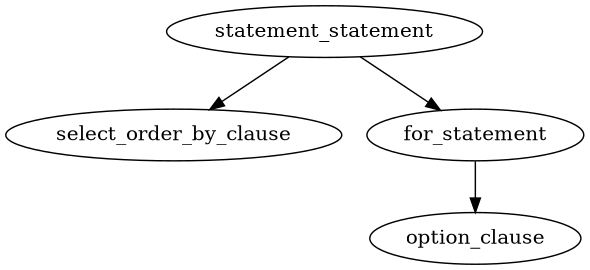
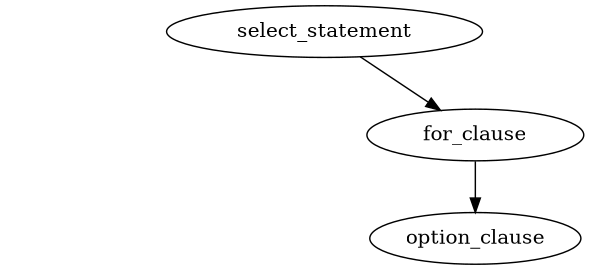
node "statement_statement": label "statement_statement" -> "select_statement"
node "select_order_by_clause": removed
node "for_statement": label "for_statement" -> "for_clause"
